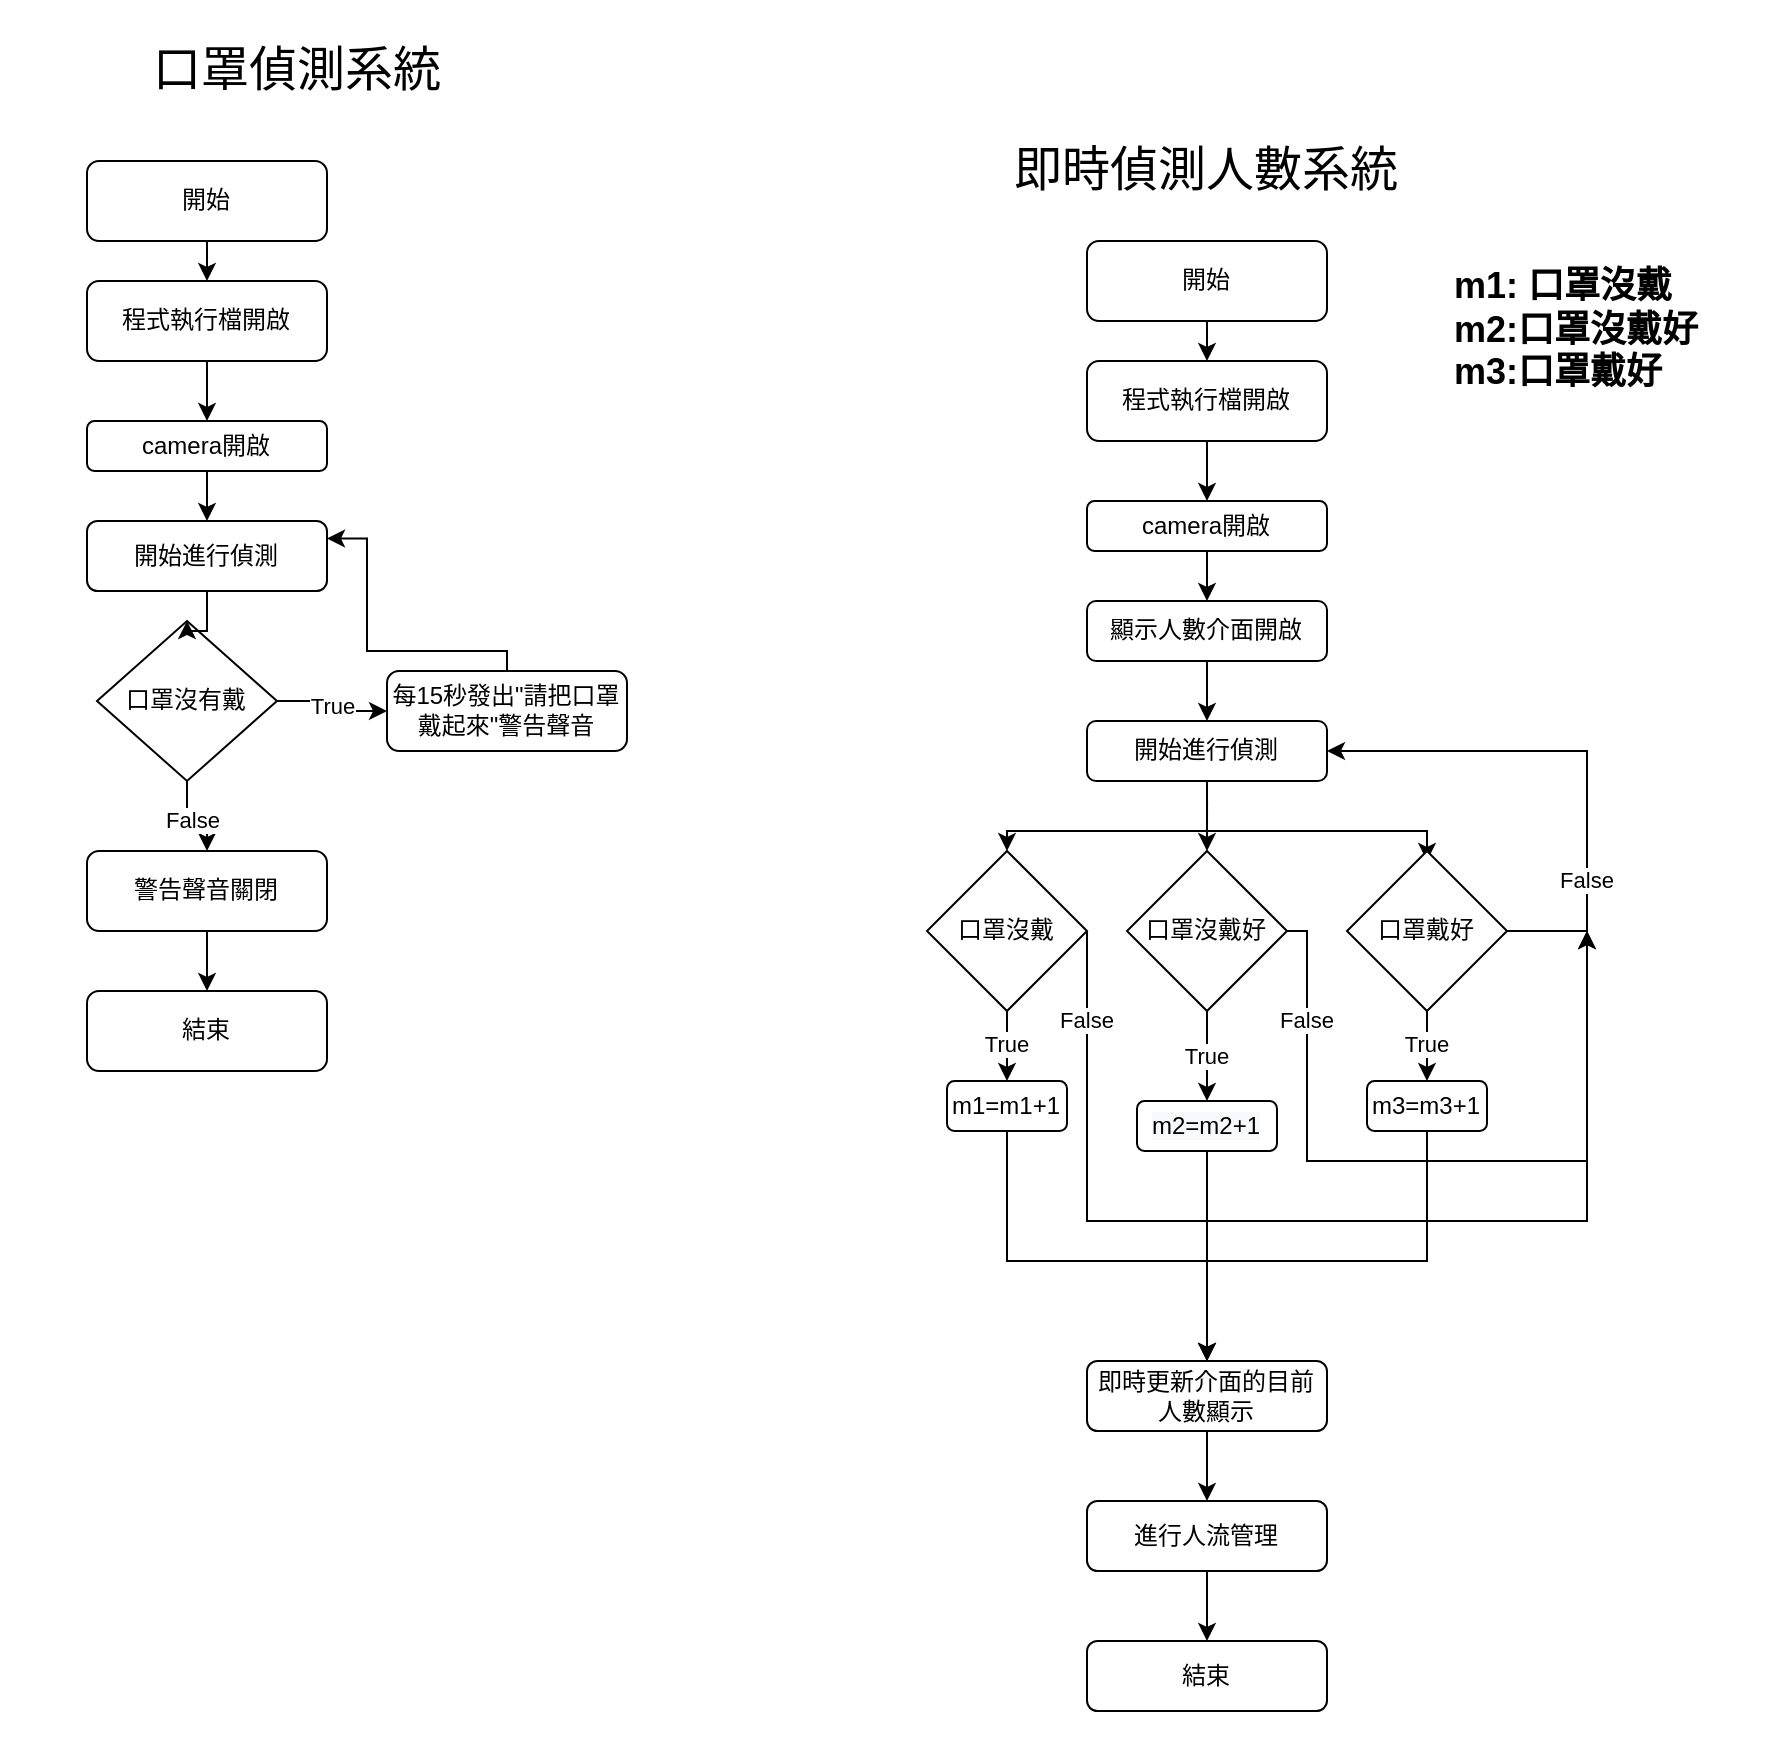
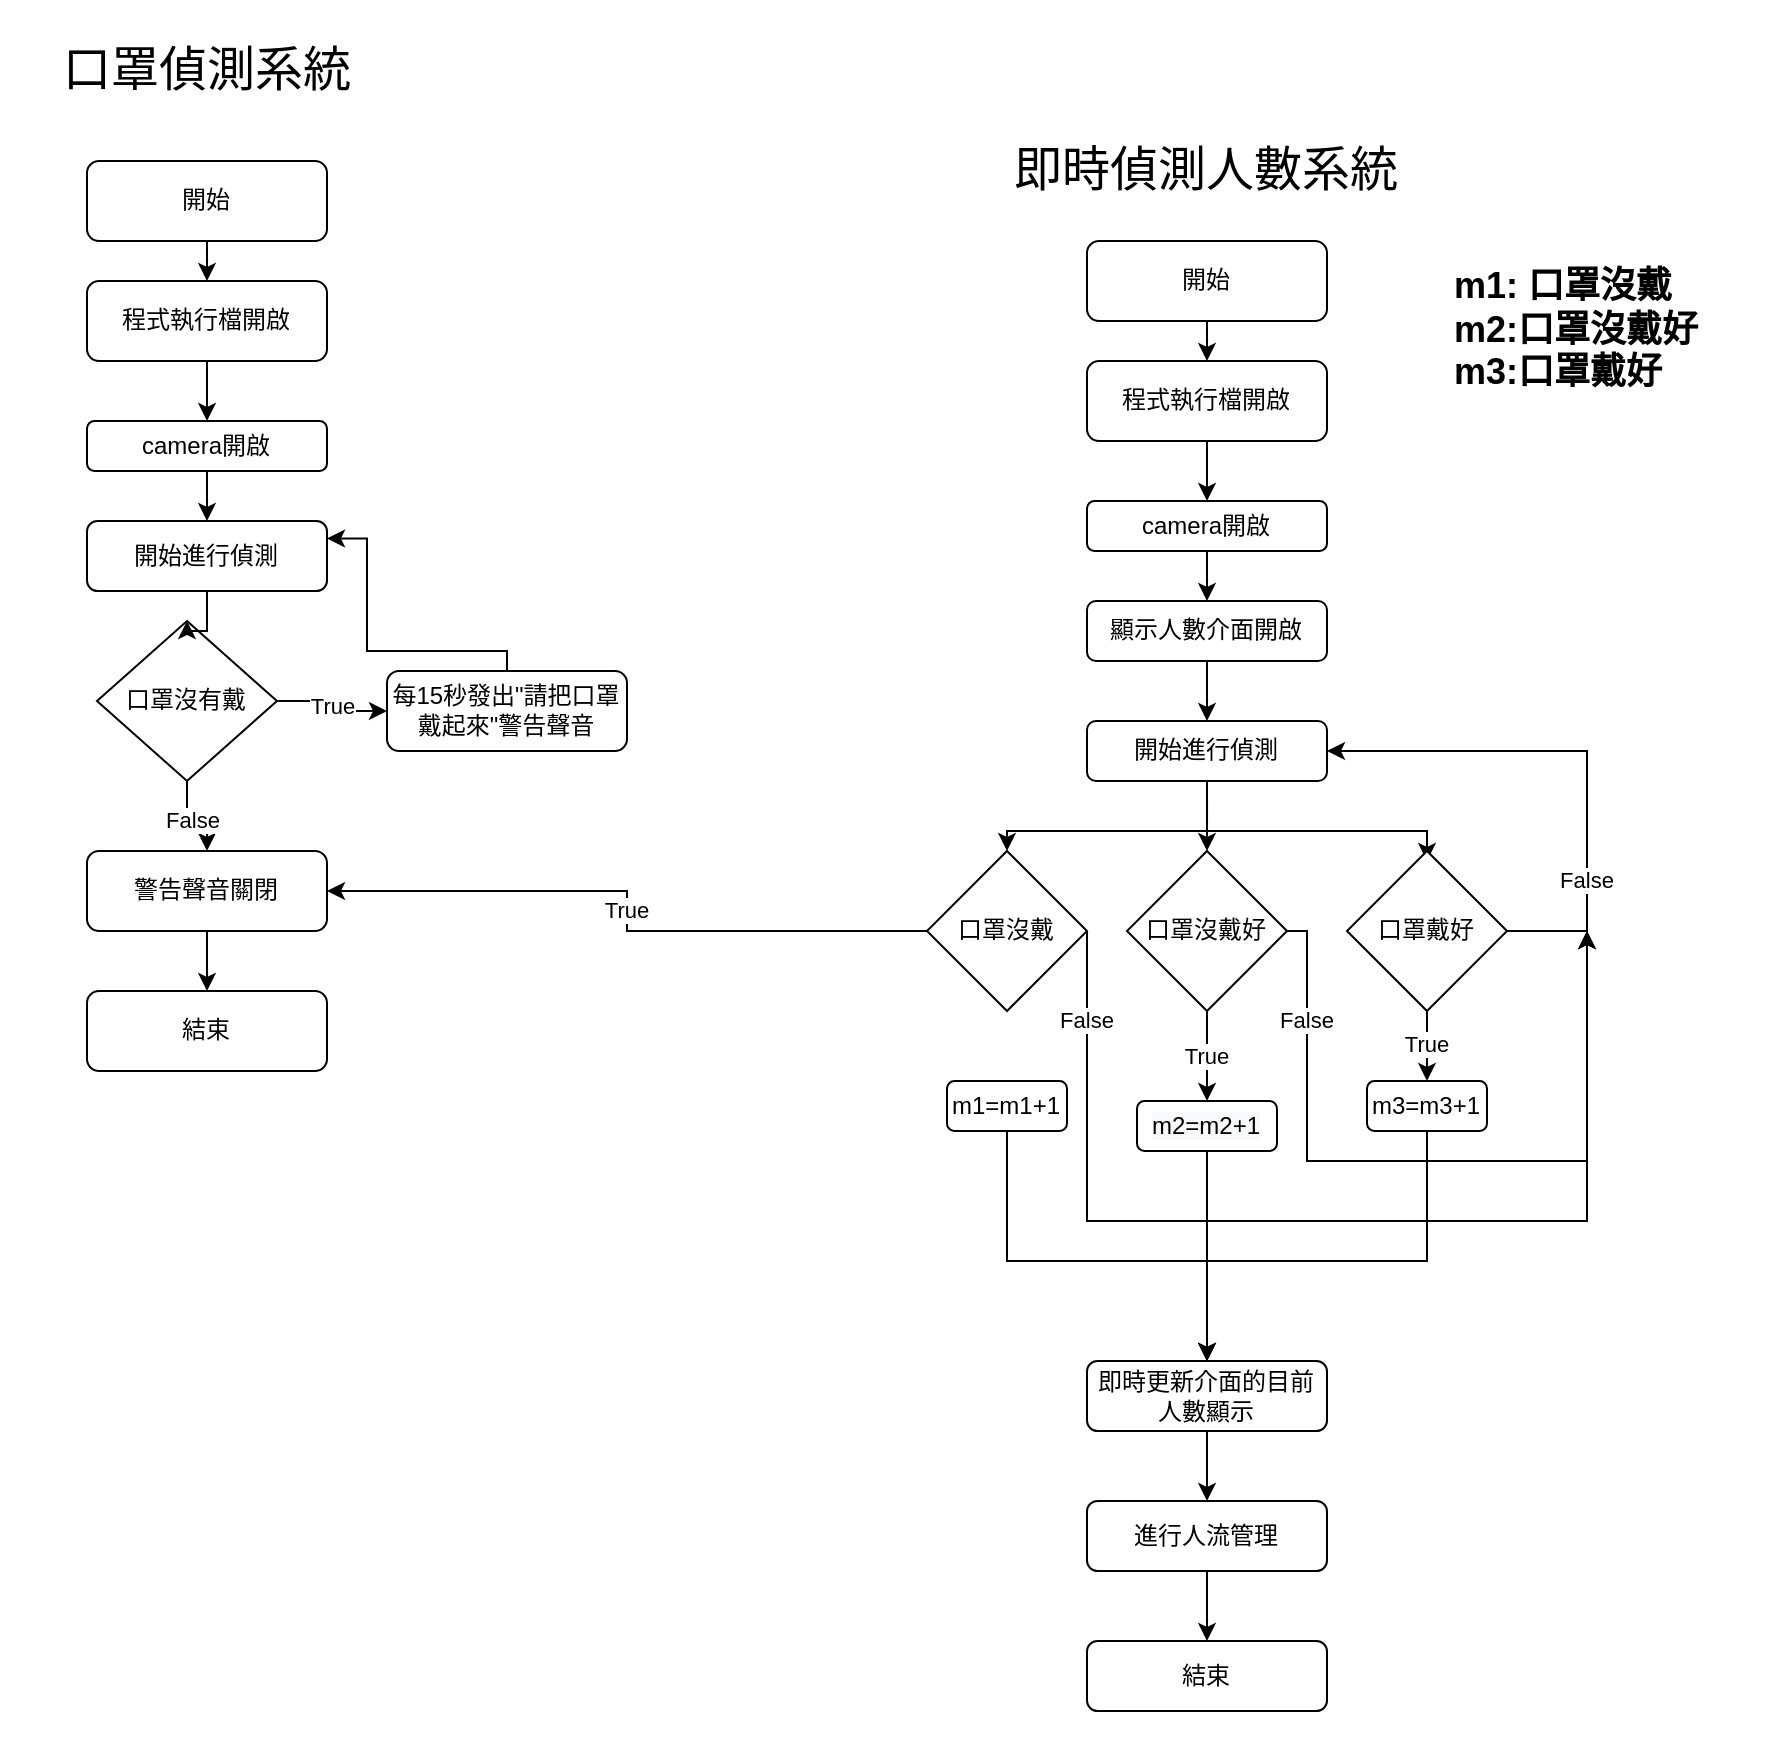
node "口罩偵測系統": moved (297, 71) -> (207, 71)
edge "口罩沒戴" -> "m1=m1+1": now "口罩沒戴" -> "警告聲音關閉"
